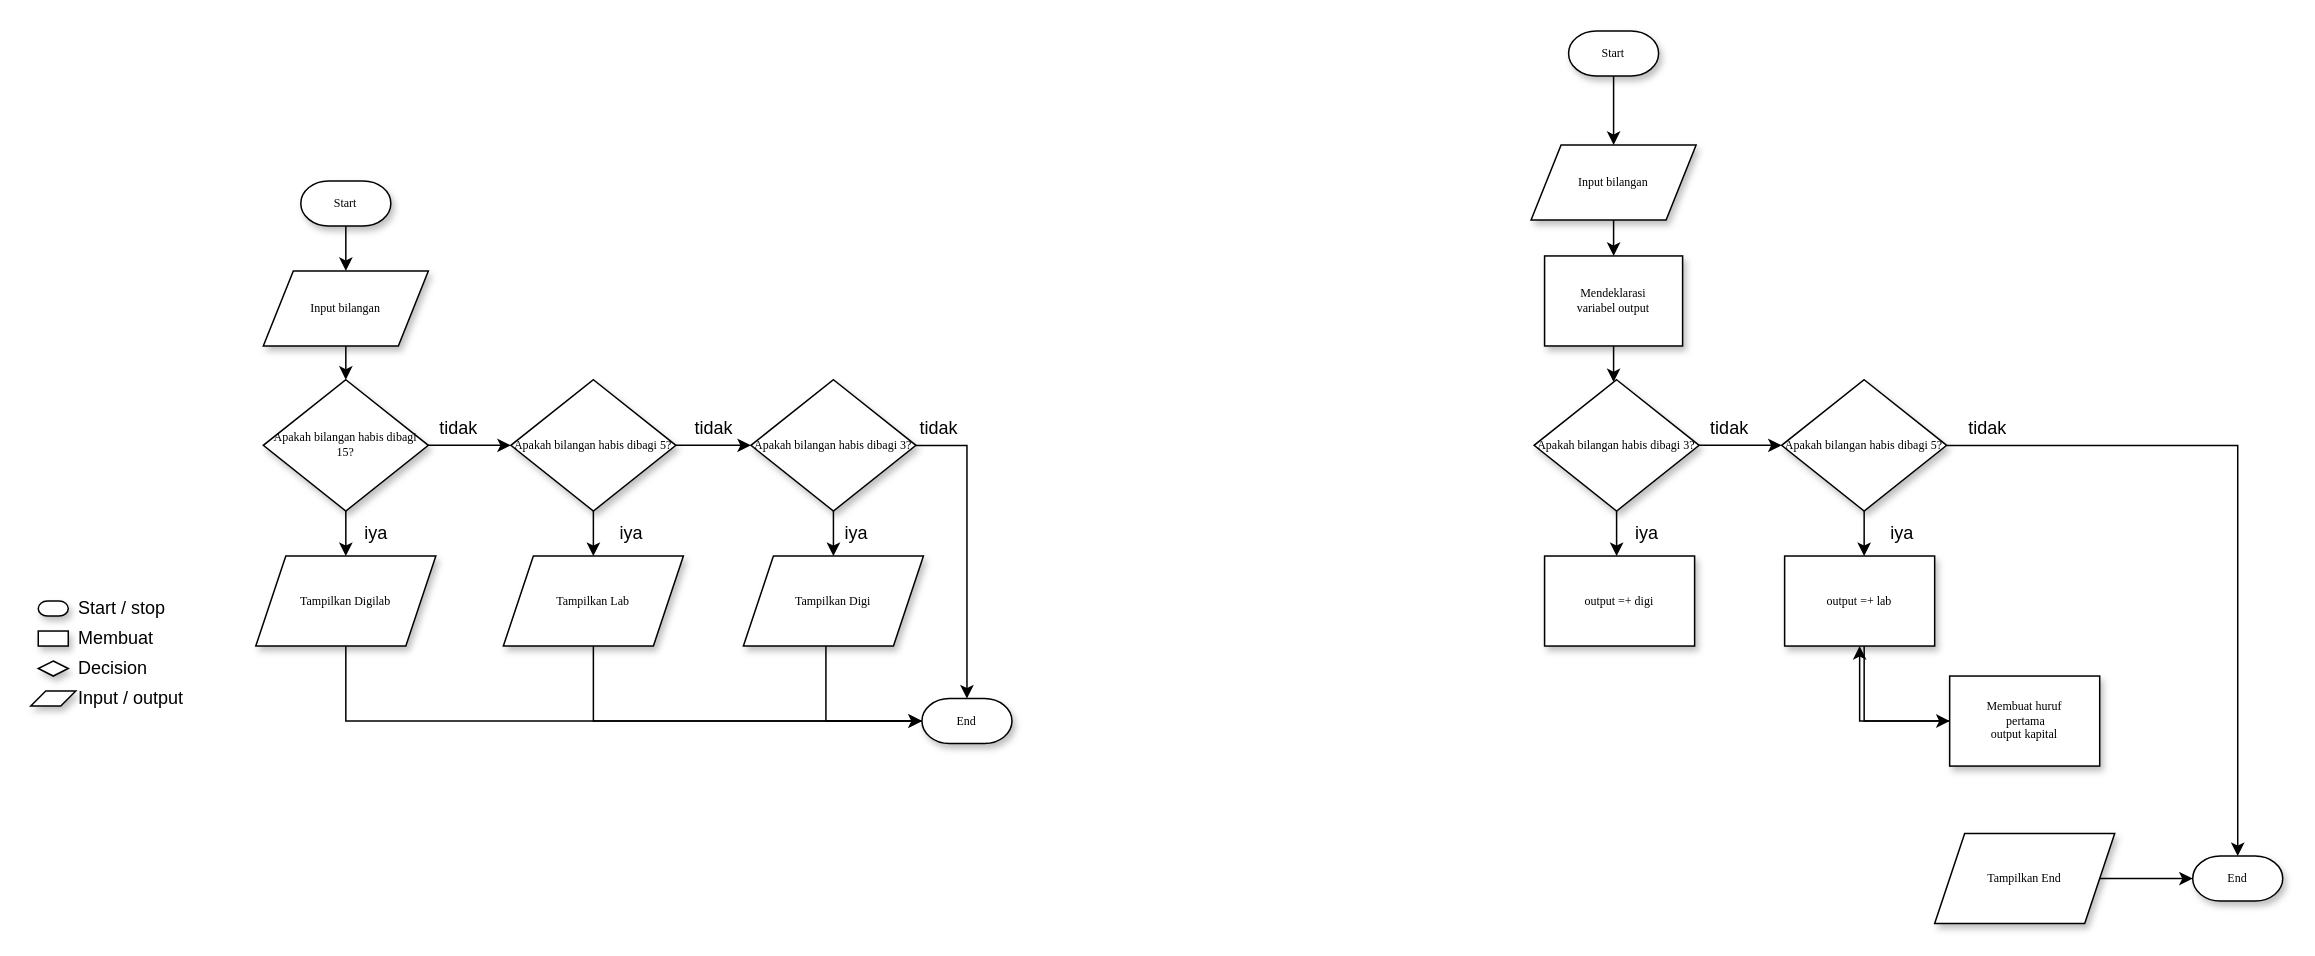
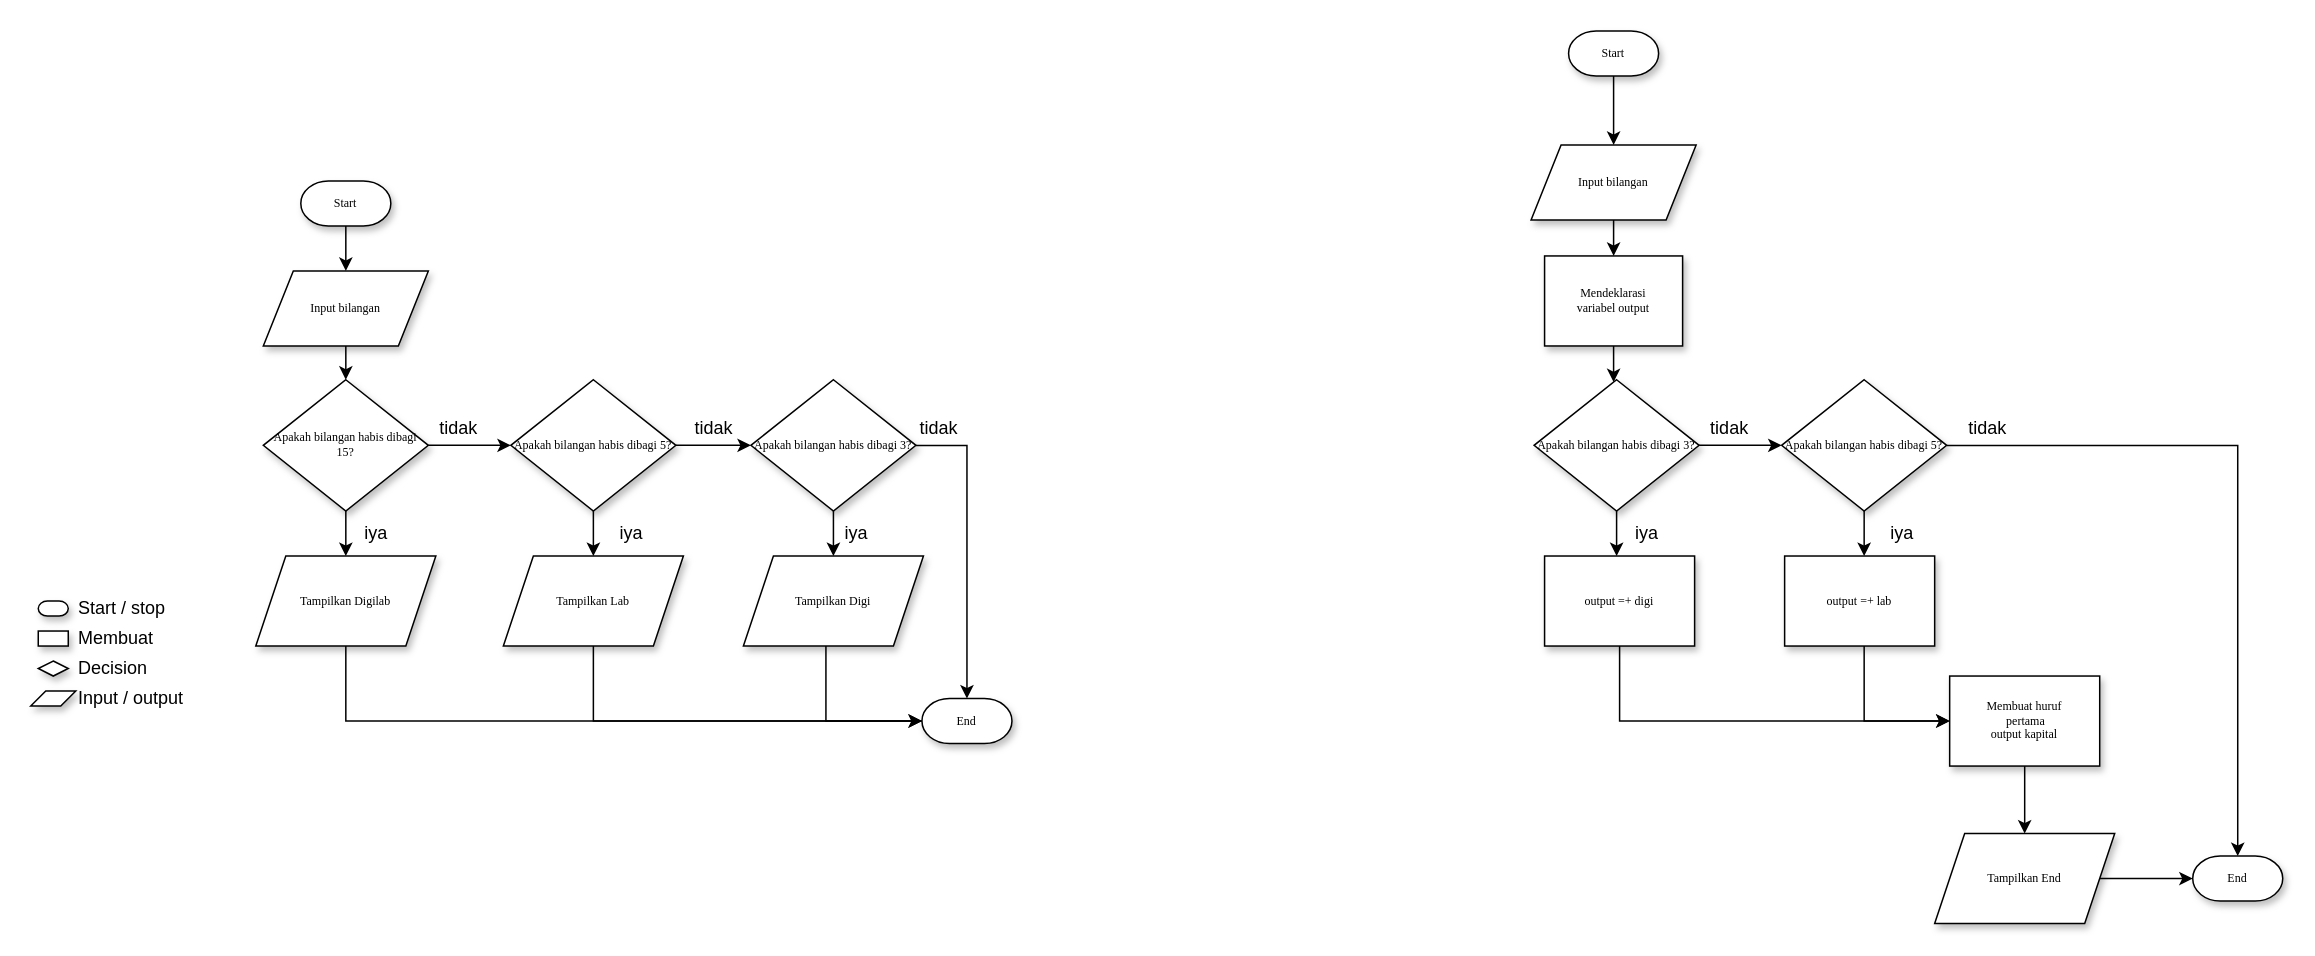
edge "Membuat huruf pertama output kapital" -> "output =+ lab": now "Membuat huruf pertama output kapital" -> "Tampilkan End"
edge "output =+ digi" -> "Membuat huruf pertama output kapital": added
